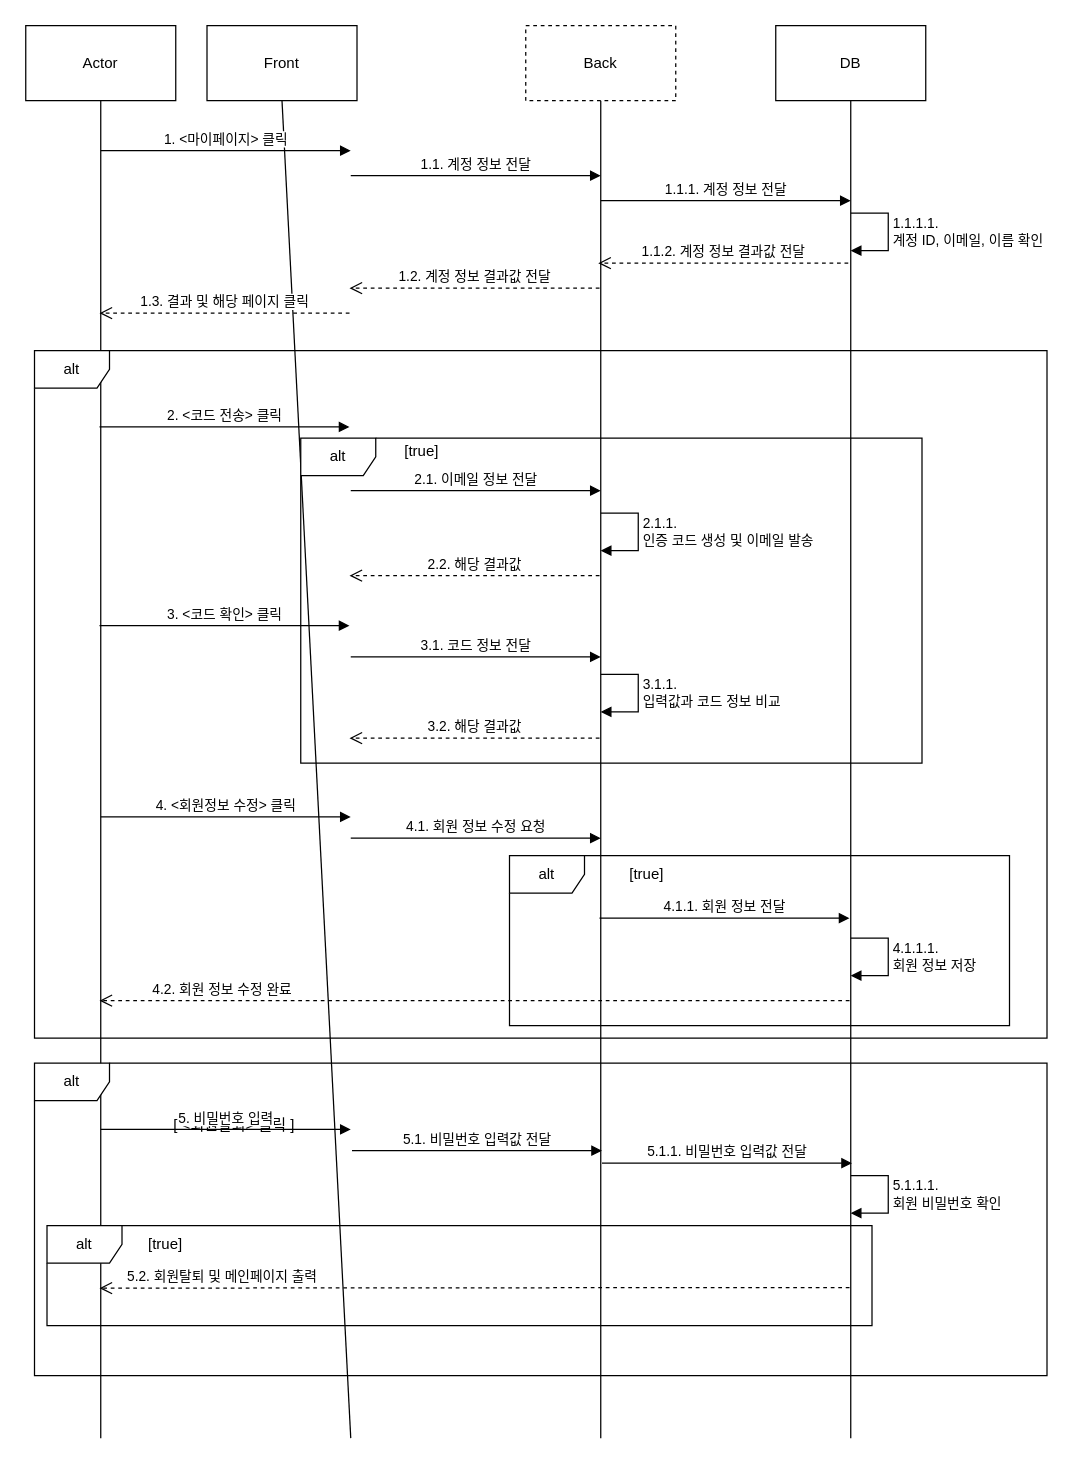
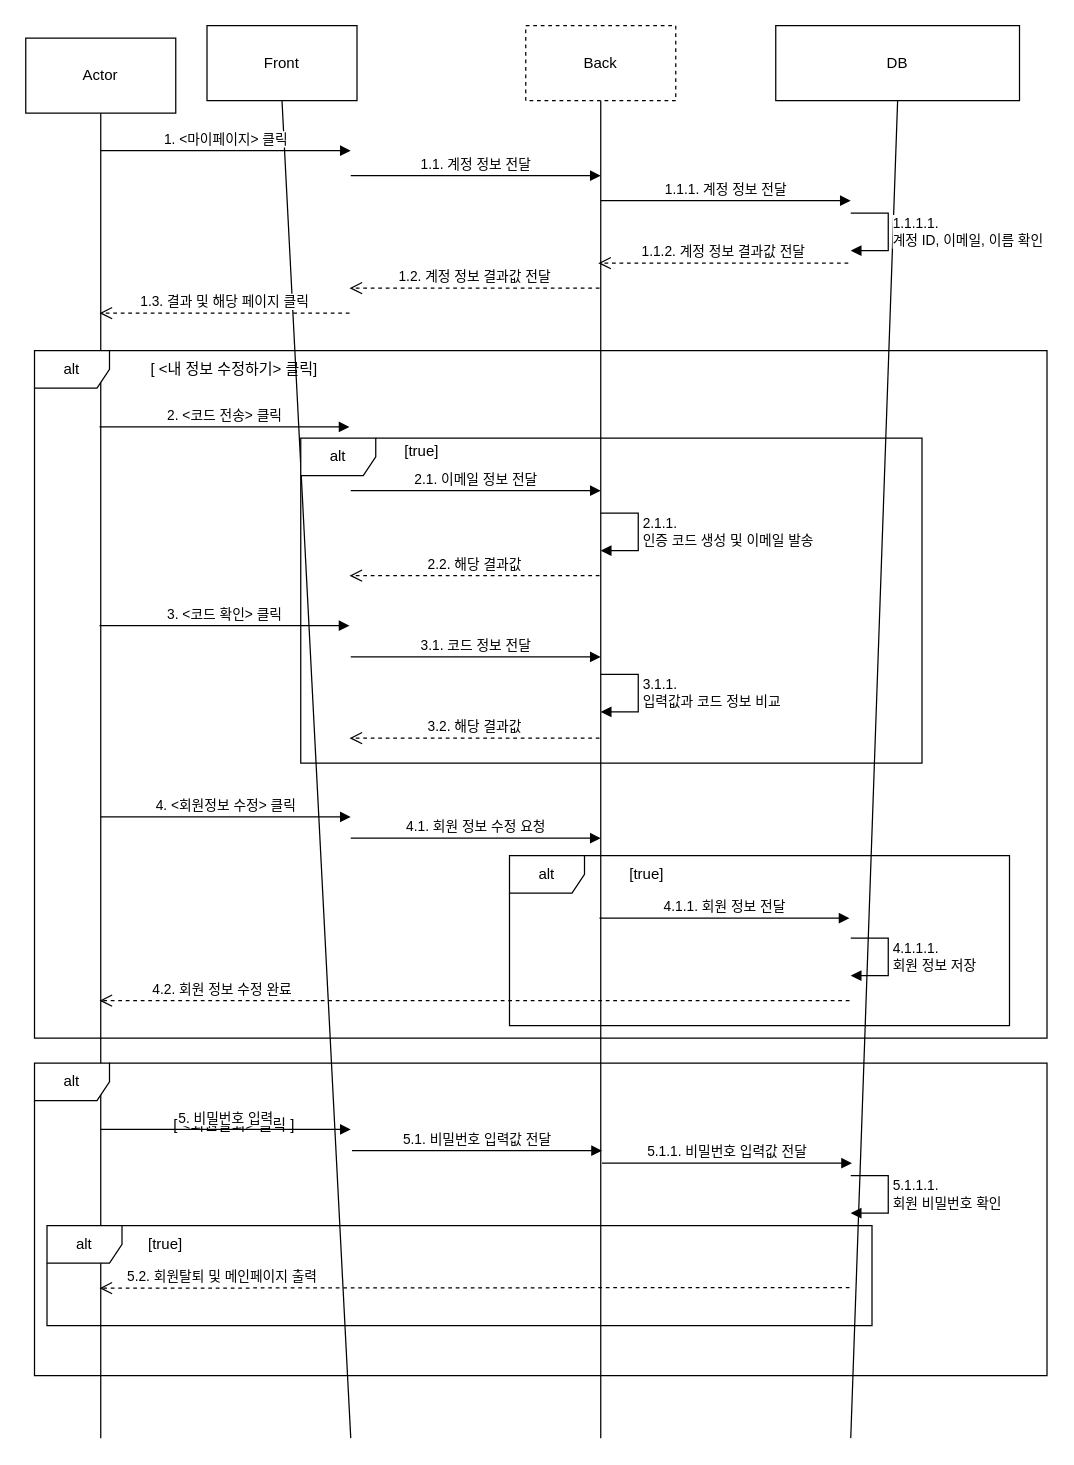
node "Actor": moved (101, 63) -> (101, 76)
node "DB": size 150x75 -> 244x75
node "[ <내 정보 수정하기> 클릭]": added
